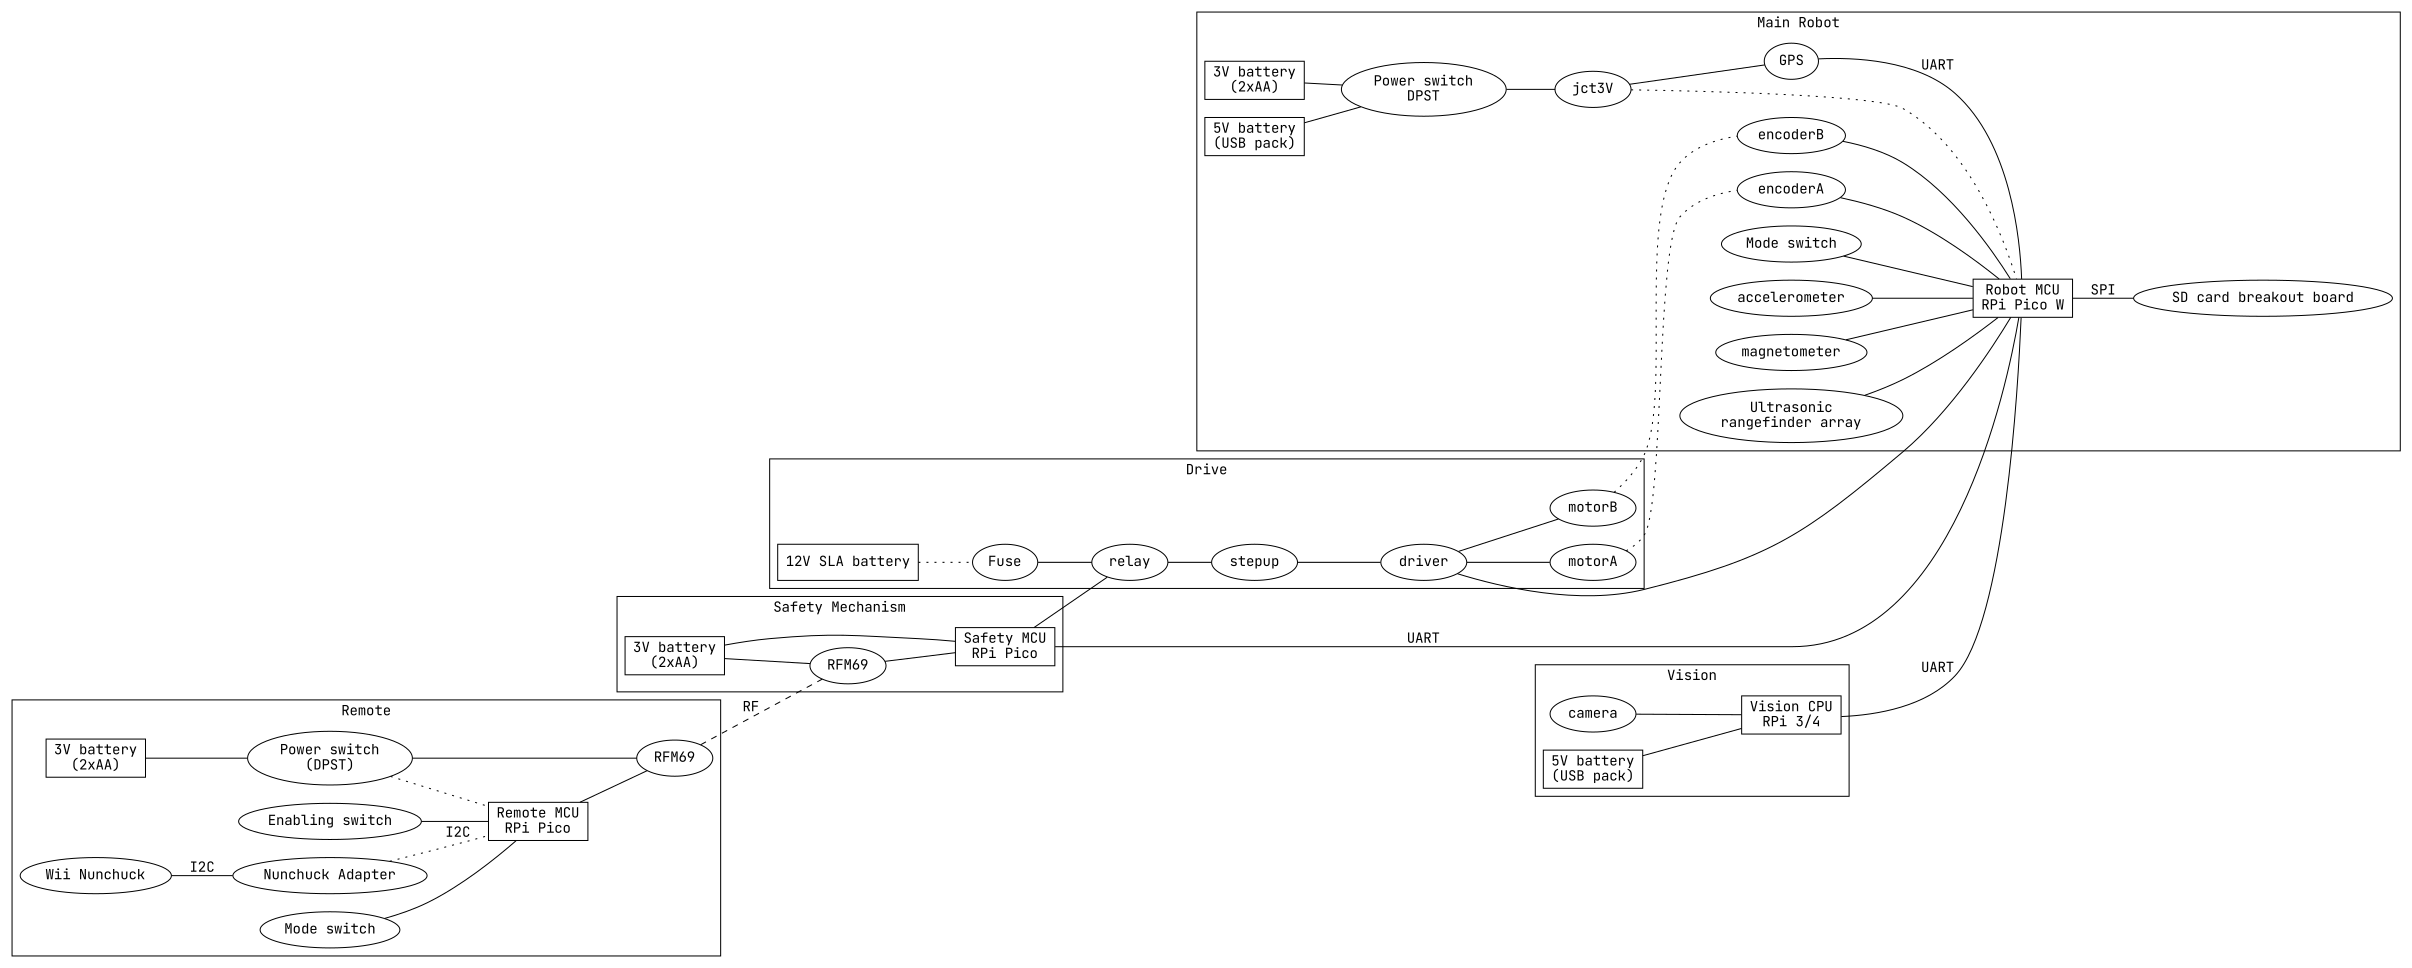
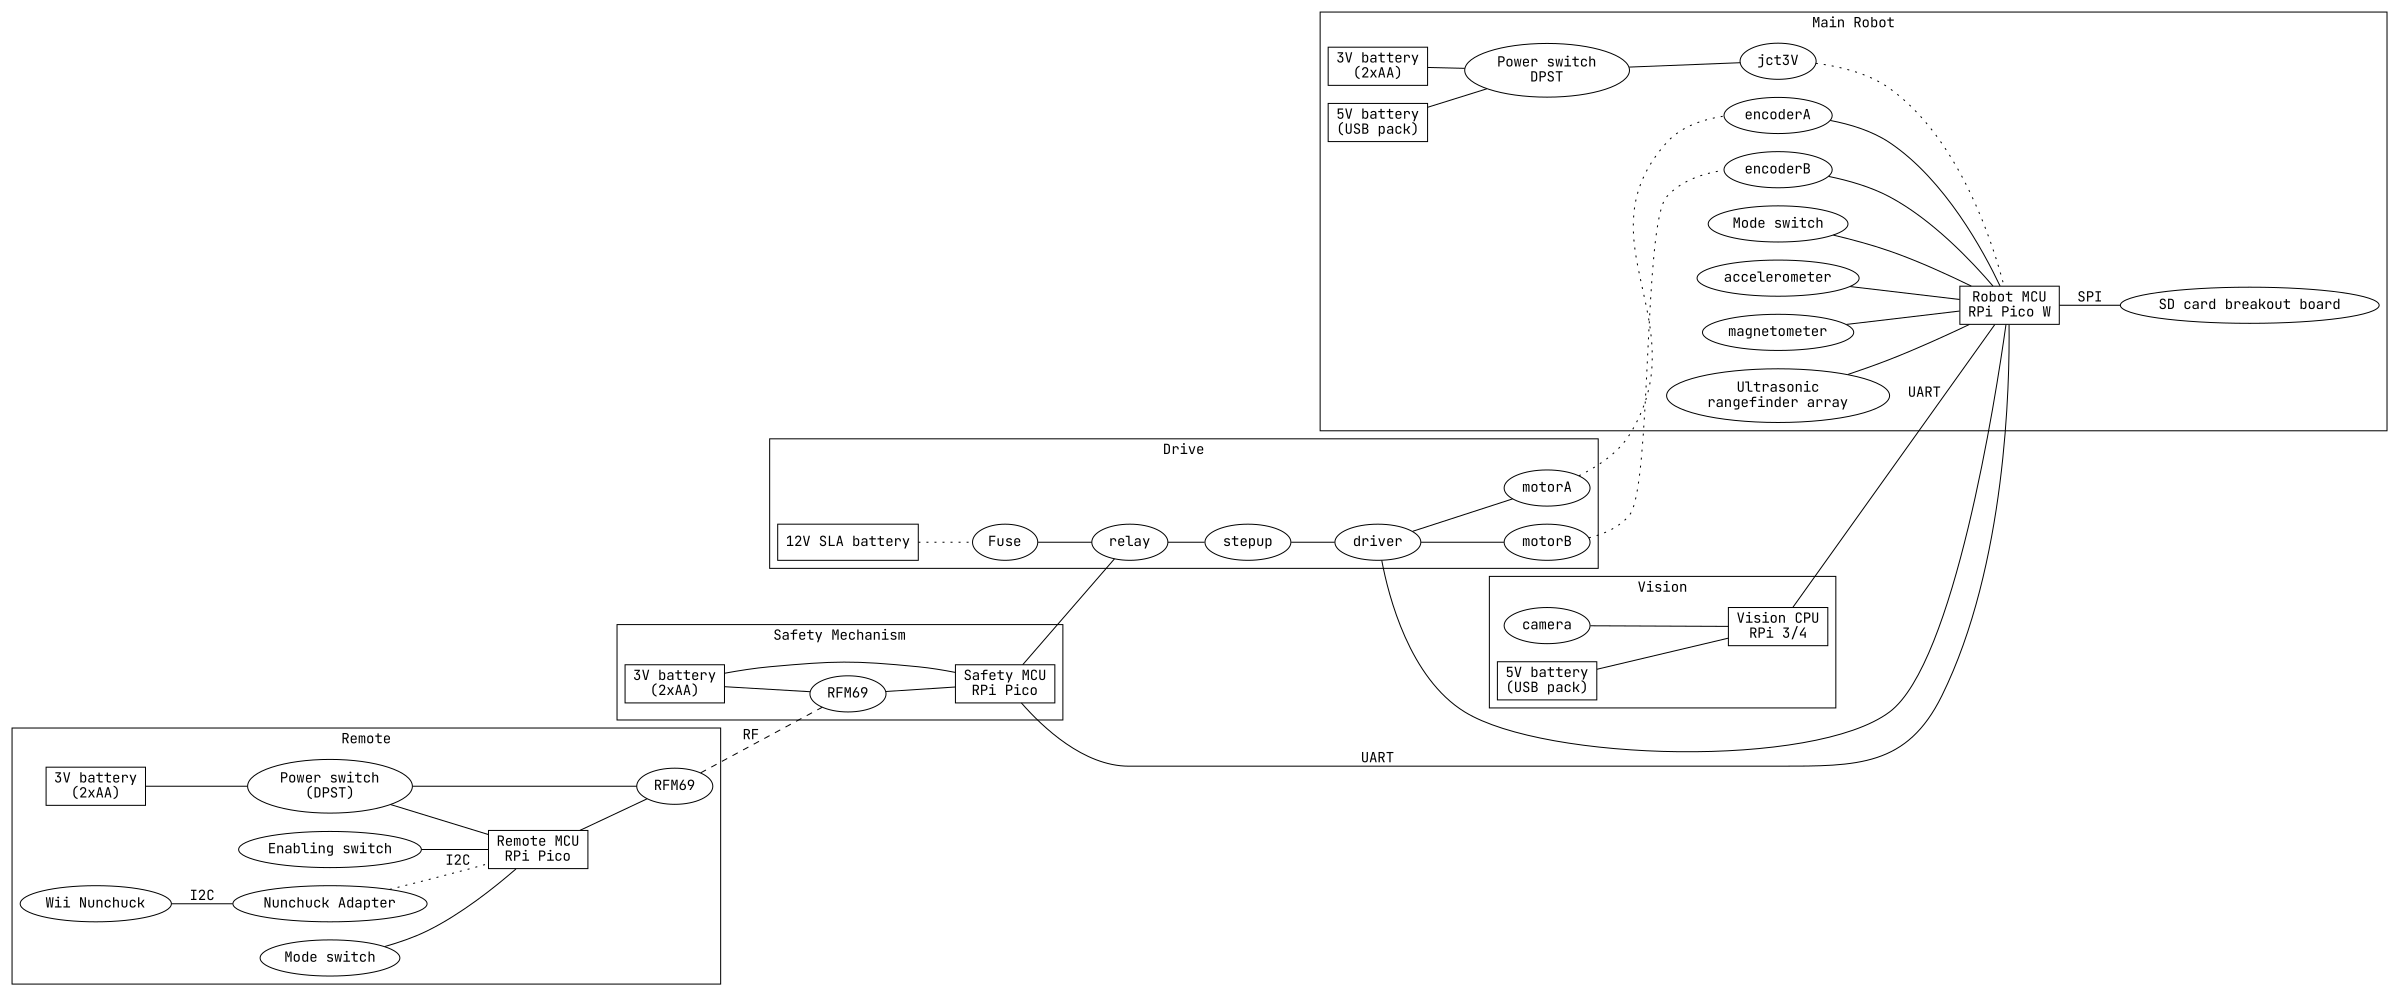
node "GPS": removed
edge "Power switch (DPST)" -- "Remote MCU RPi Pico": style dotted -> solid
